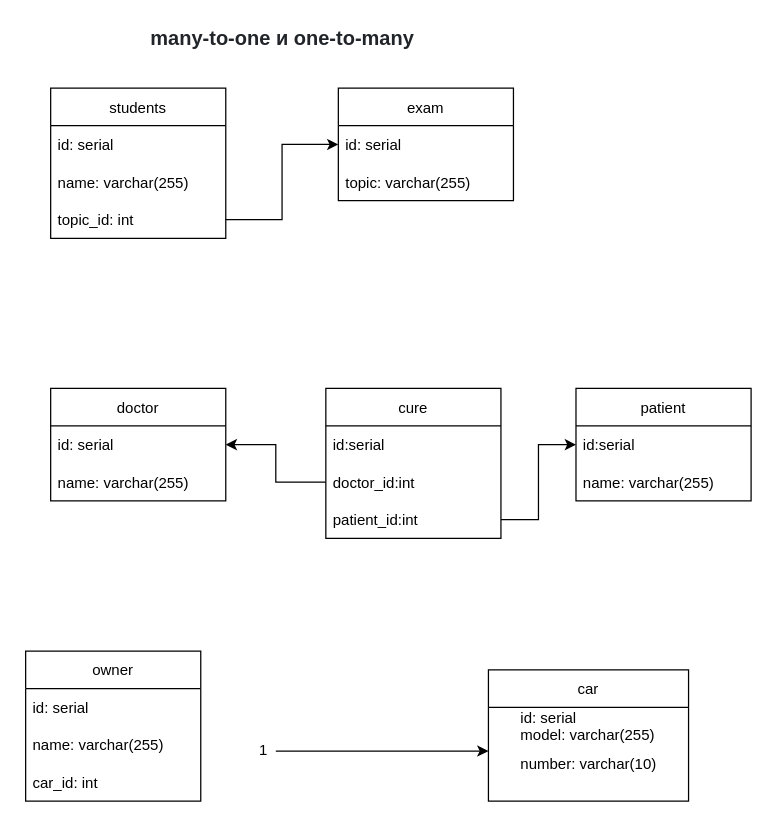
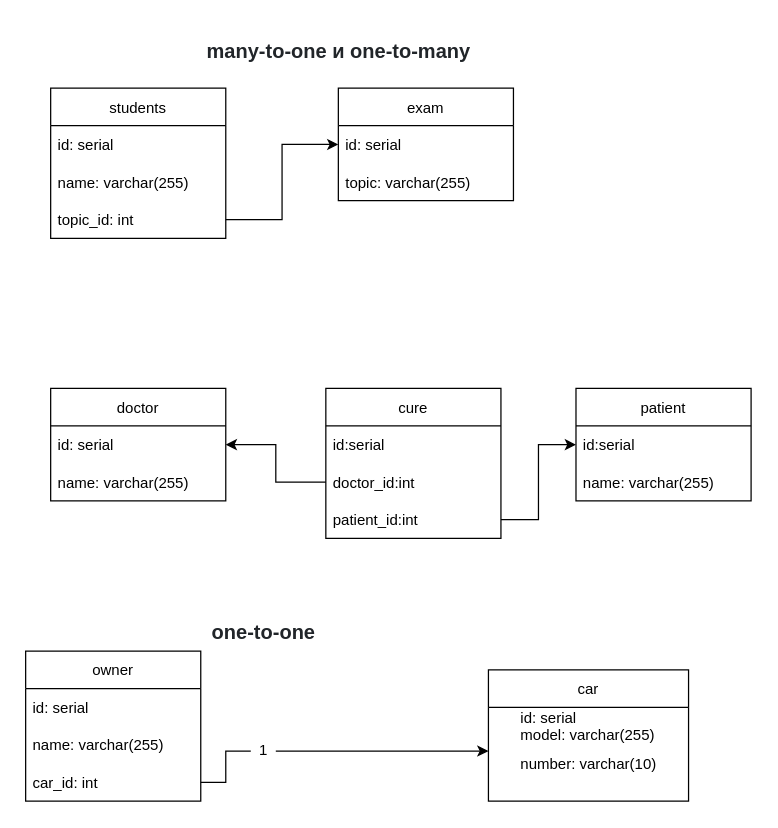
node "many-to-one и one-to-many": moved (282, 38) -> (338, 51)
node "one-to-one": added
edge "1" -- "car_id: int": added
